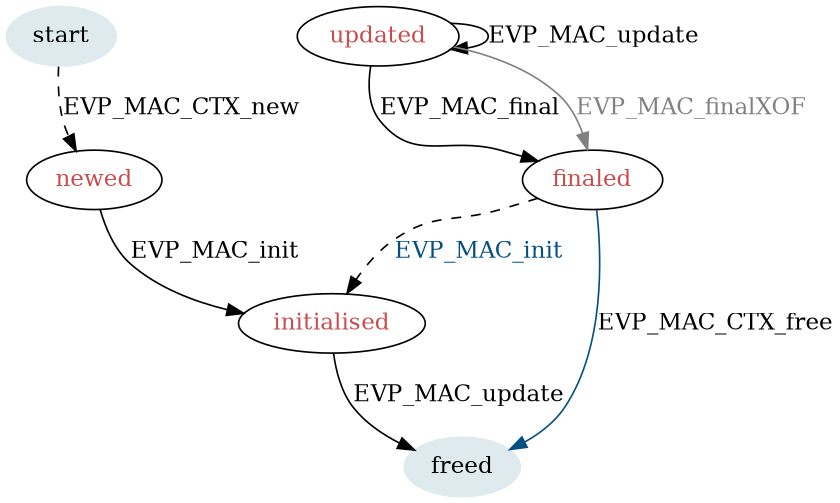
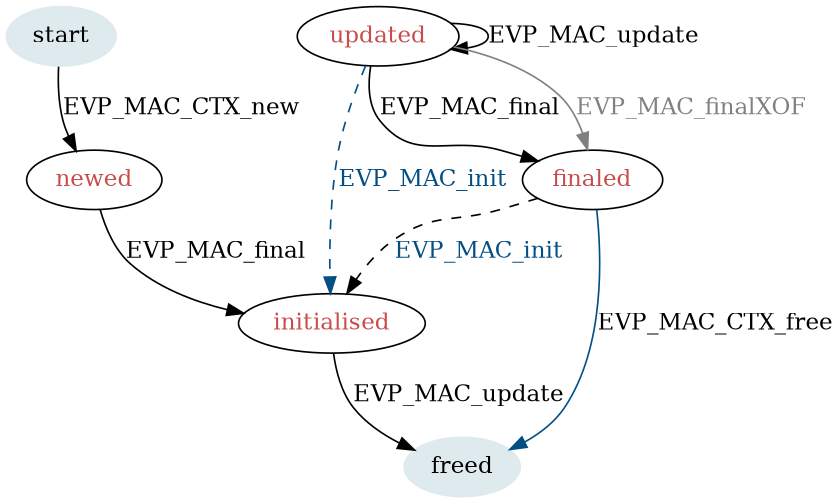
edge "start" -> "newed": style dashed -> solid
edge "updated" -> "initialised": added, label "EVP_MAC_init"
edge "newed" -> "initialised": label "EVP_MAC_init" -> "EVP_MAC_final"
